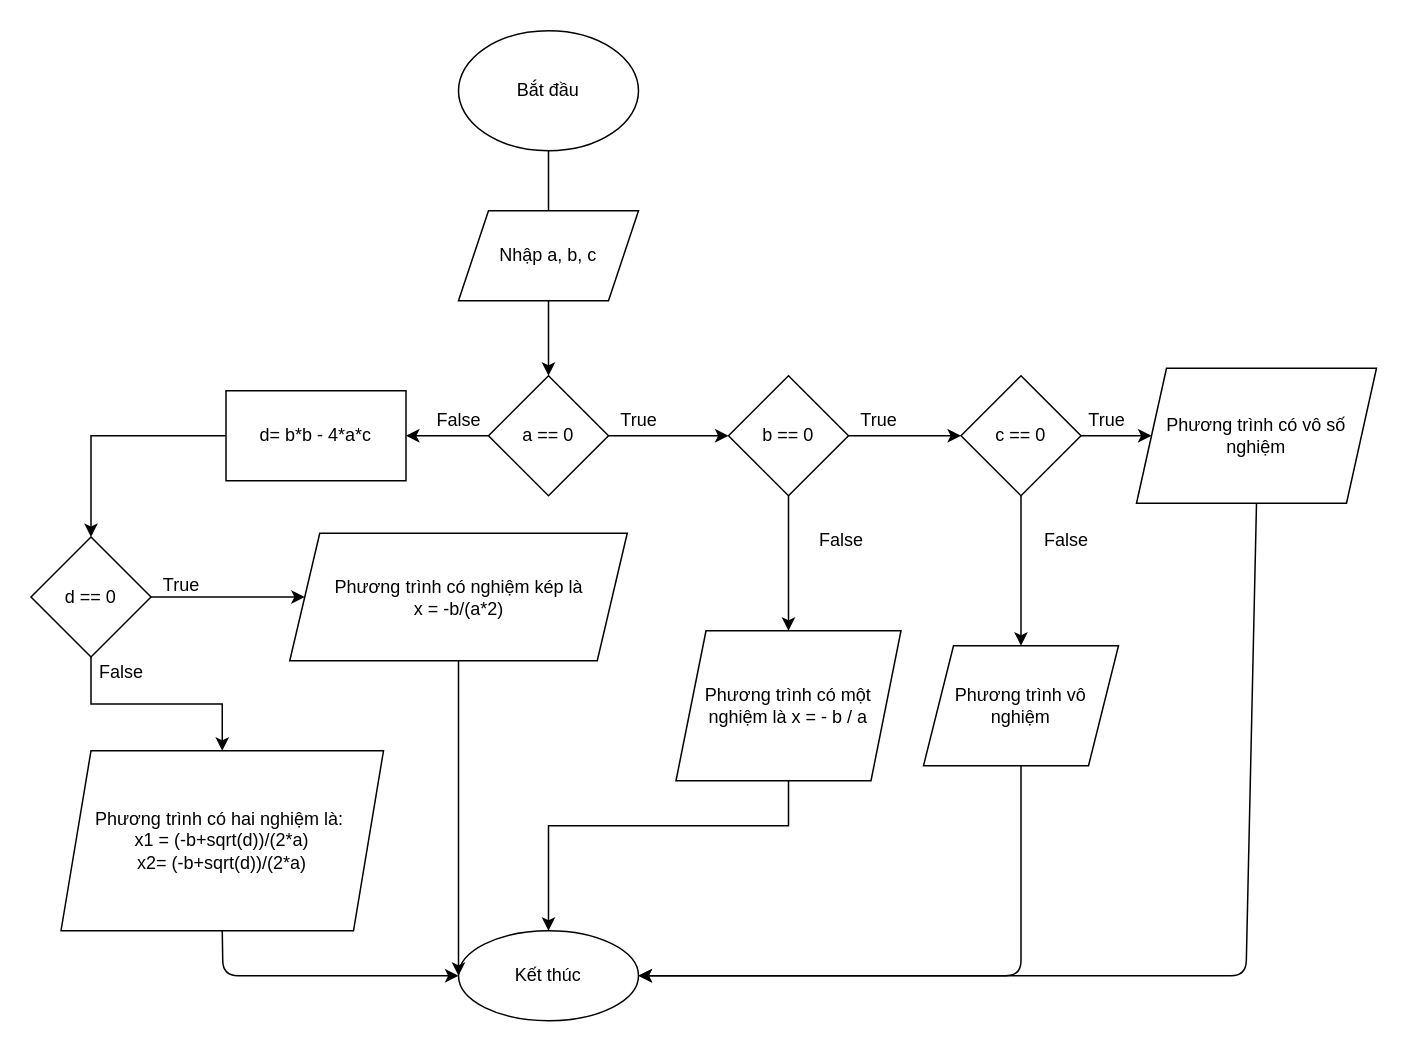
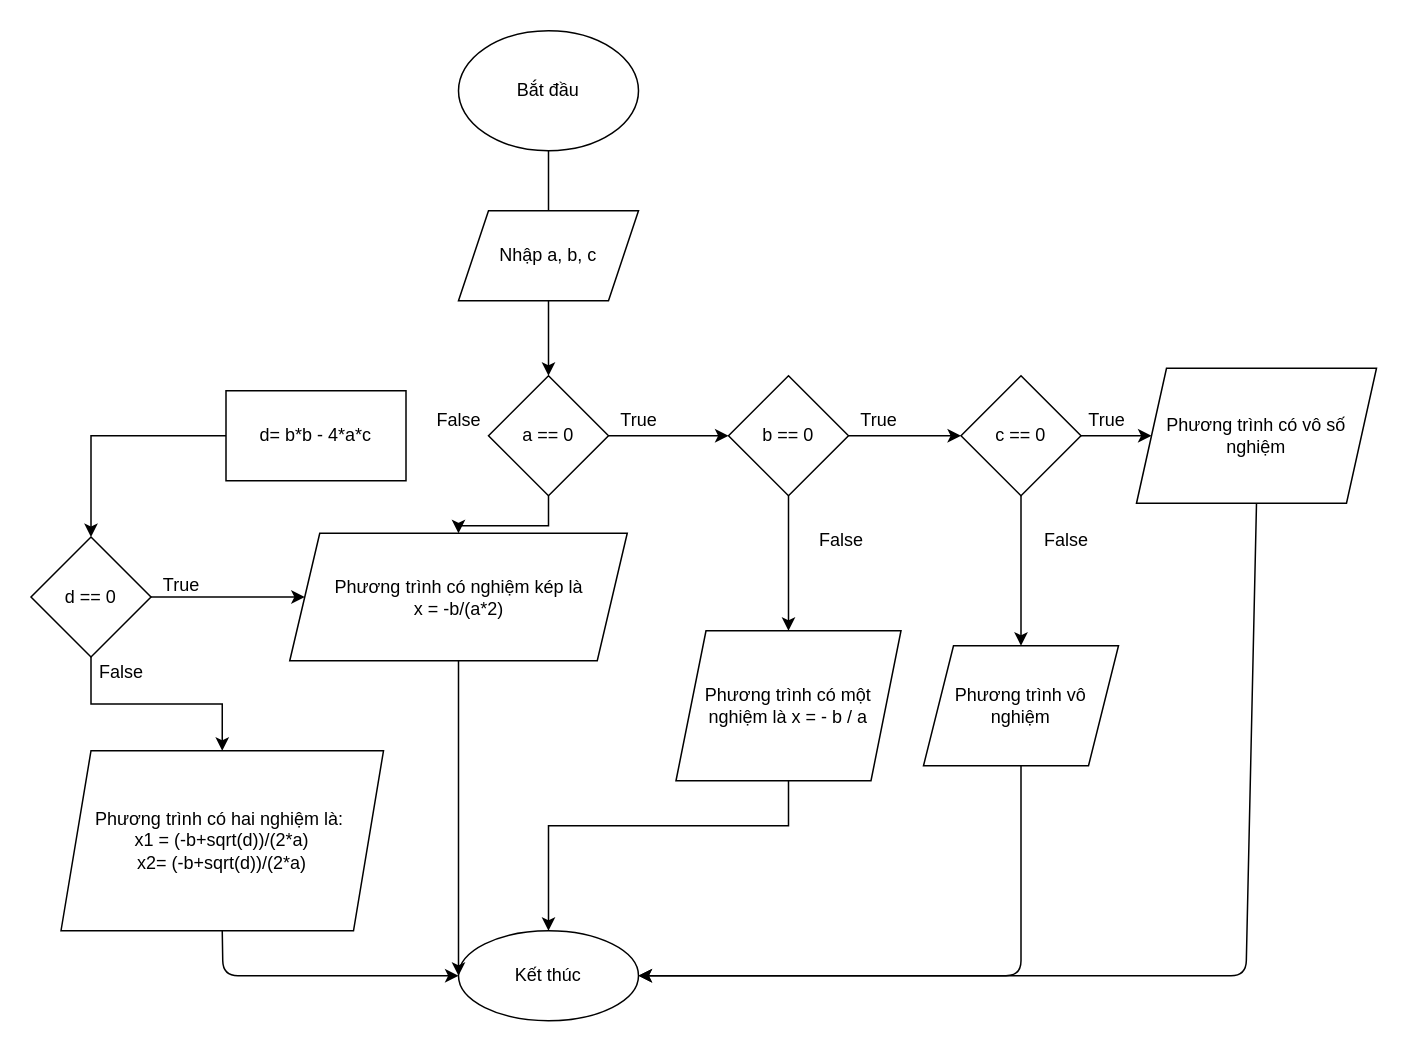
edge "a == 0" -> "d= b*b - 4*a*c": now "a == 0" -> "Phương trình có nghiệm kép là x = -b/(a*2)"
